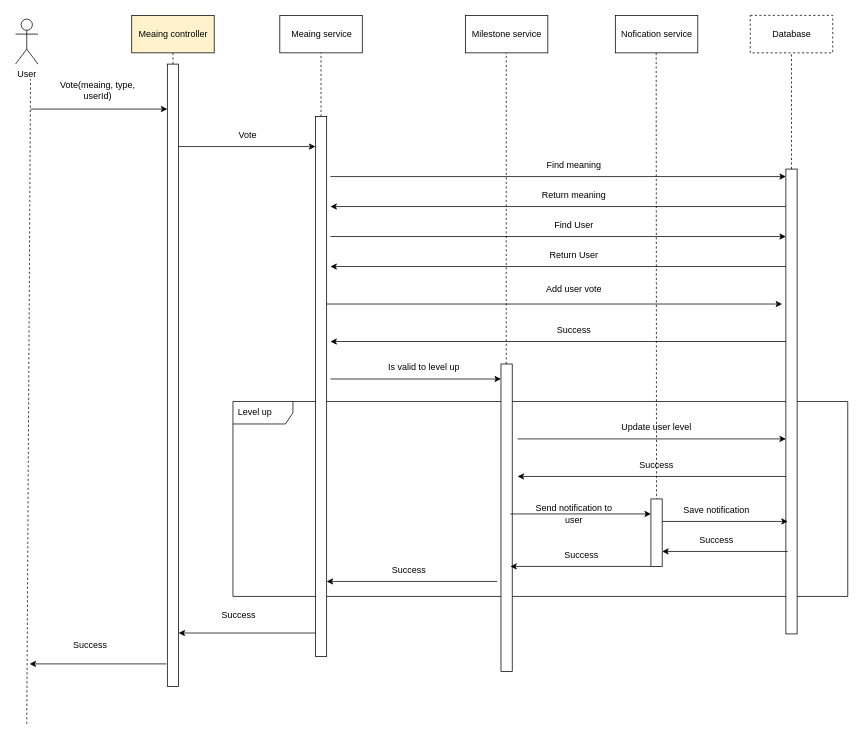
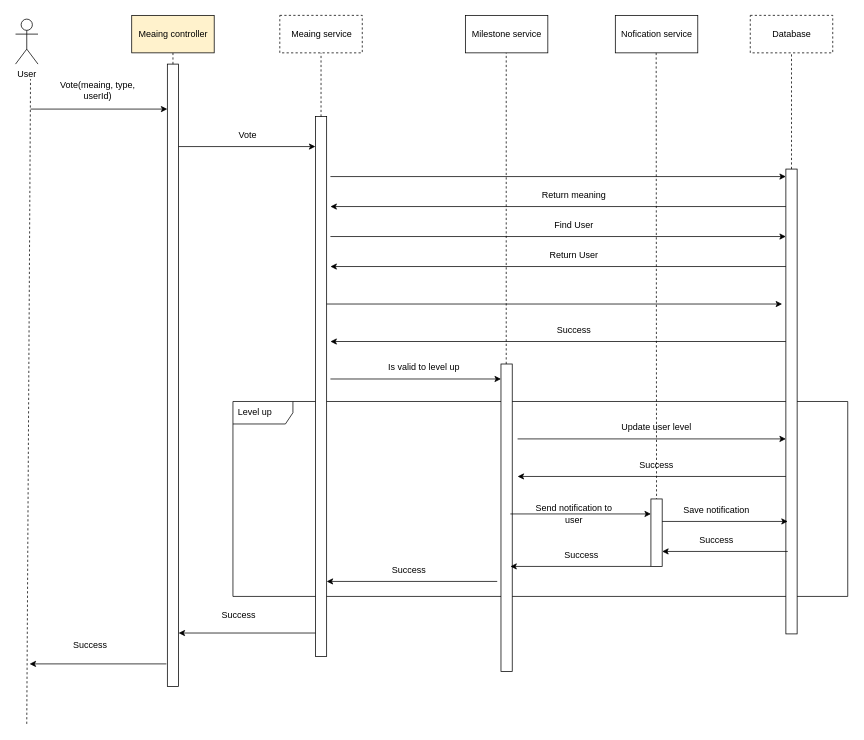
node "Meaing service": style solid -> dashed
node "Find meaning": removed
node "Add user vote": removed
